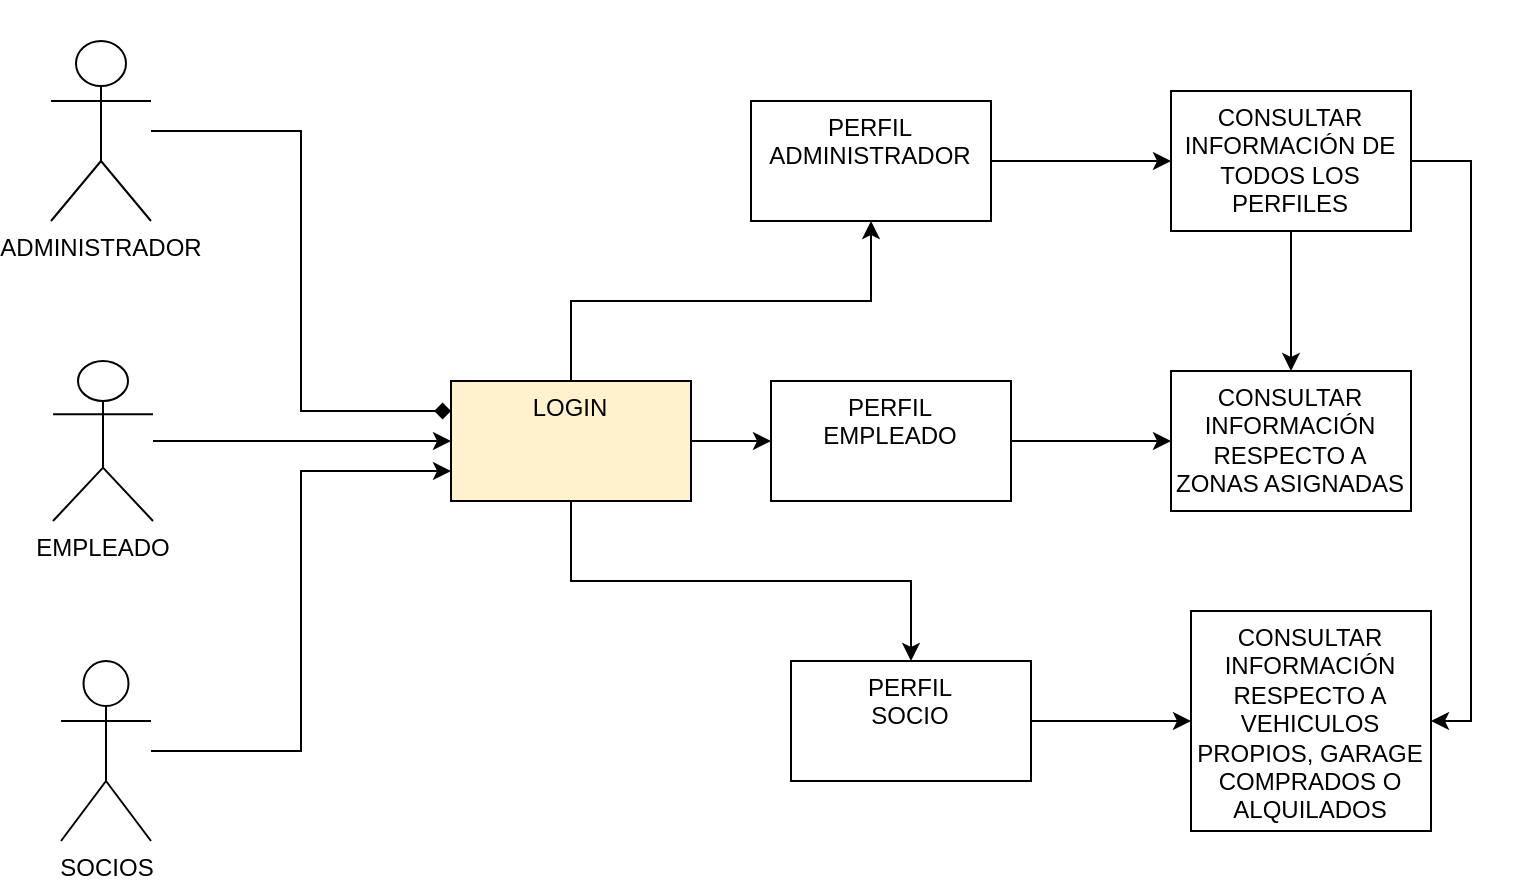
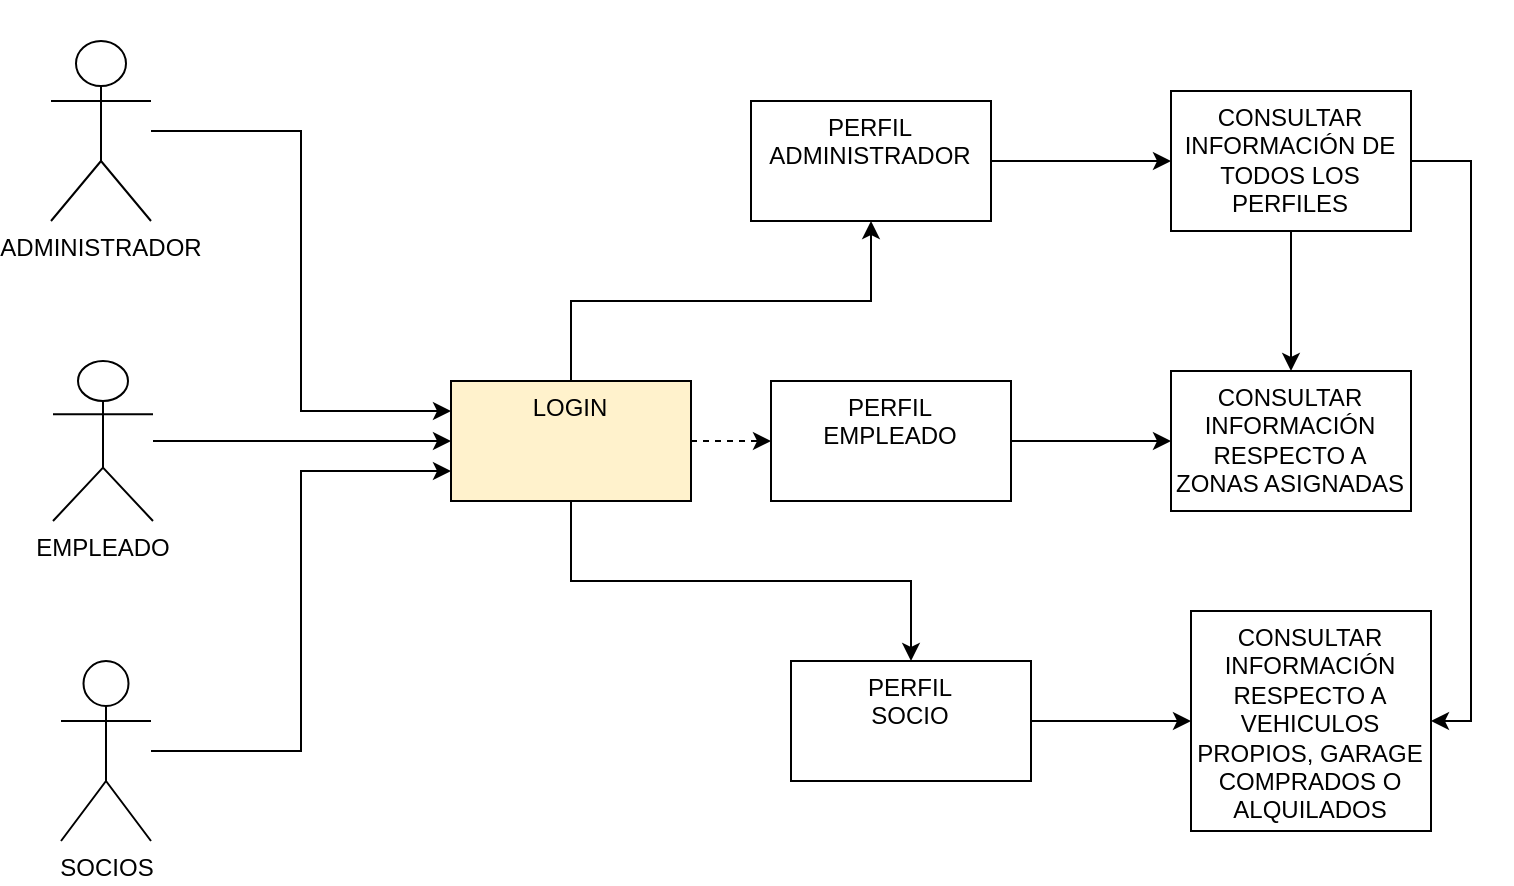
edge "ADMINISTRADOR" -> "LOGIN": arrowhead diamond -> classic
edge "LOGIN" -> "PERFIL EMPLEADO": style solid -> dashed
